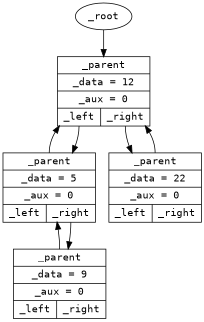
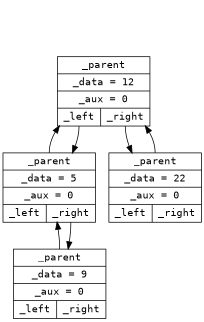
node "_root": removed
